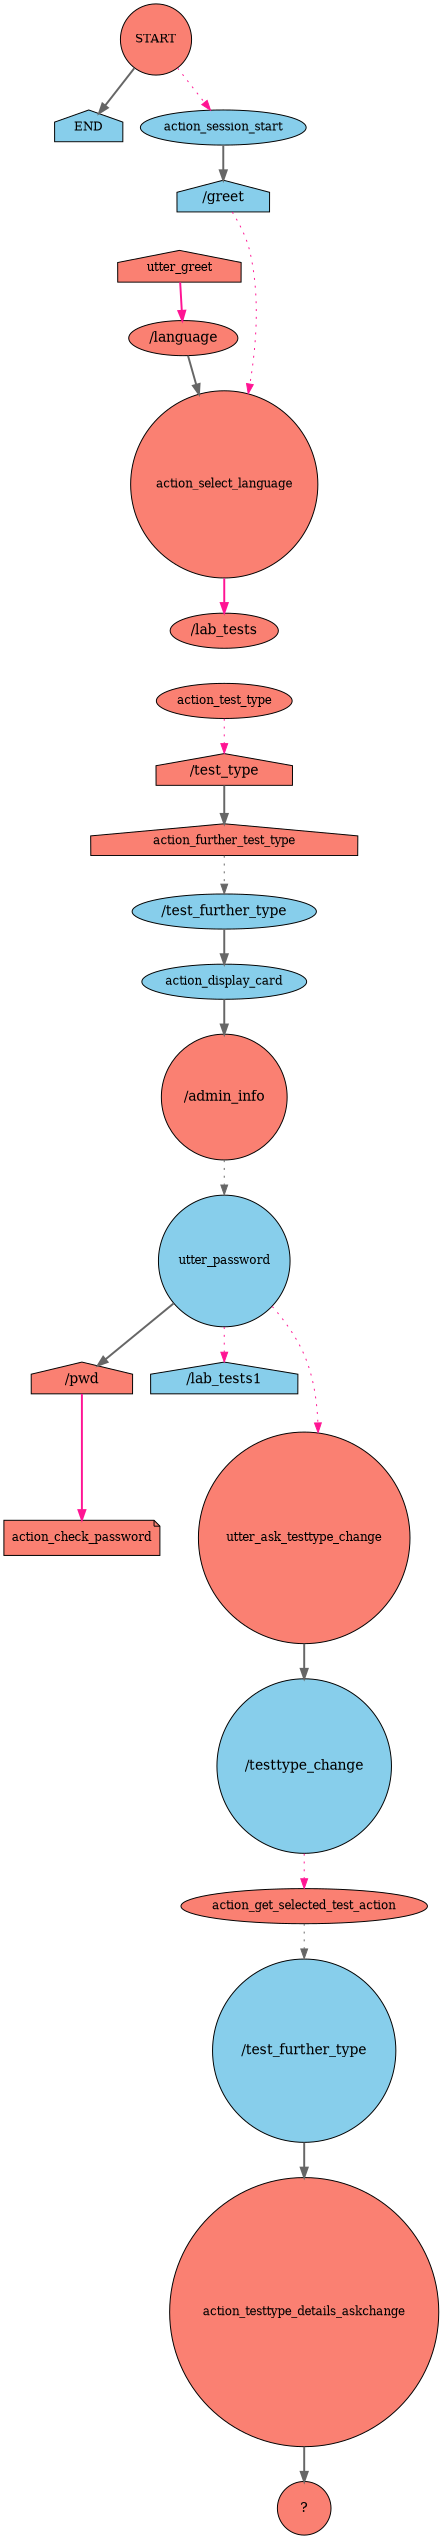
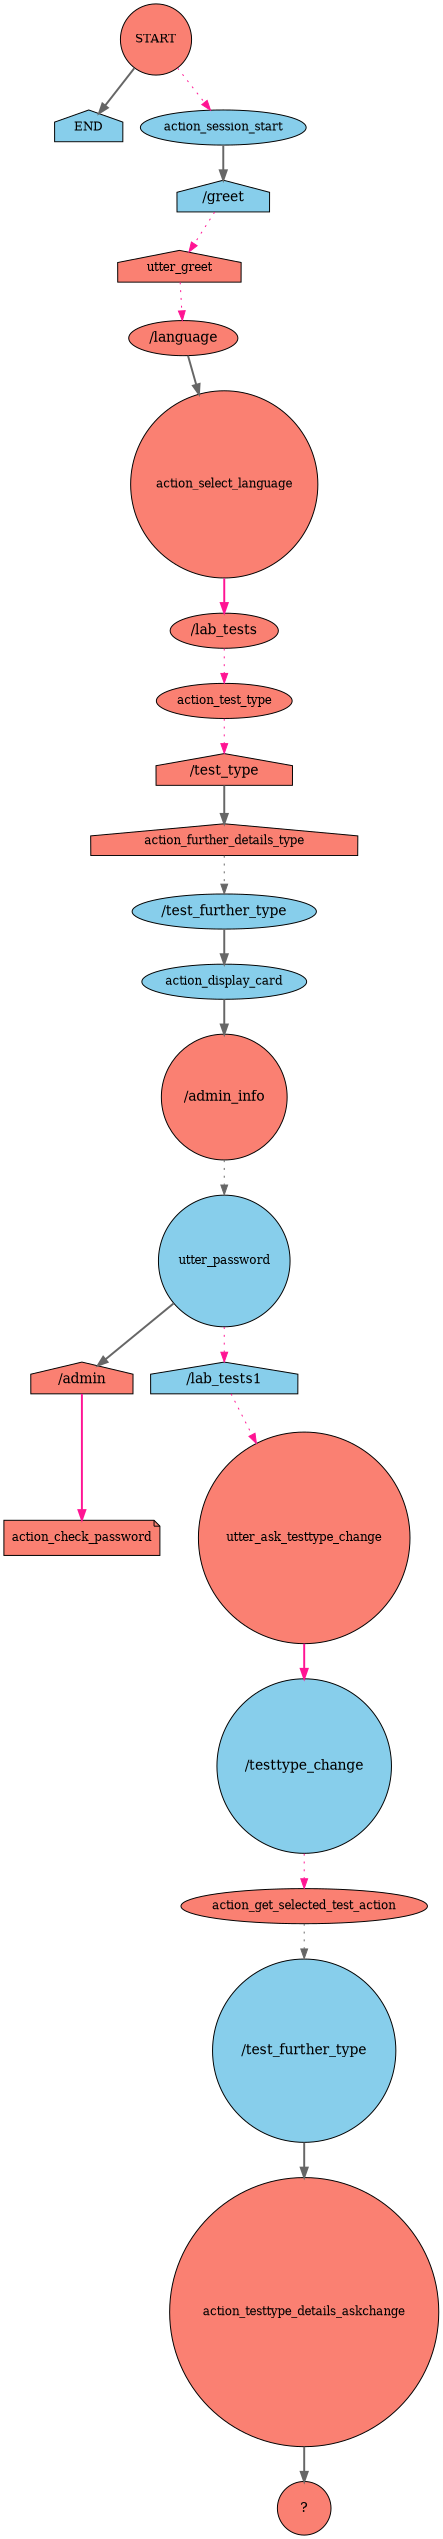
edge "utter_greet" -> "/language": style bold -> dotted
edge "/greet" -> "action_select_language": now "/greet" -> "utter_greet"
edge "/lab_tests" -> "action_test_type": added
node "action_further_test_type": label "action_further_test_type" -> "action_further_details_type"
edge "utter_password" -> "utter_ask_testtype_change": now "/lab_tests1" -> "utter_ask_testtype_change"
node "/pwd": label "/pwd" -> "/admin"
edge "utter_ask_testtype_change" -> "/testtype_change": color gray40 -> deeppink
